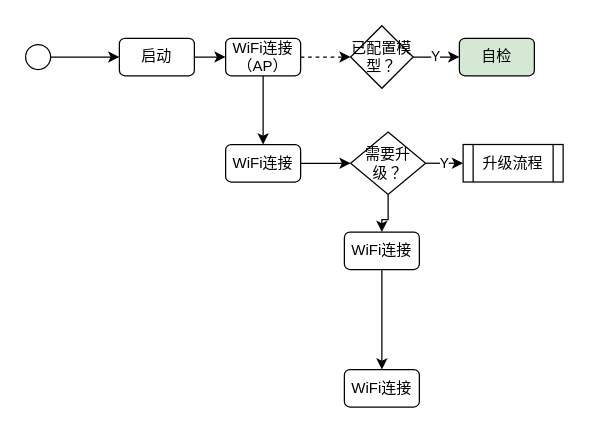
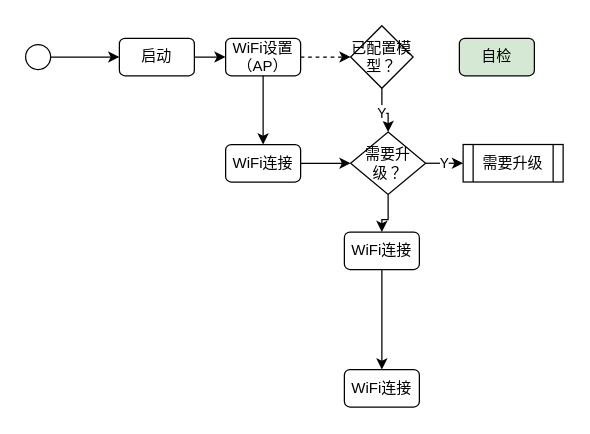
node "WiFi连接 （AP）": label "WiFi连接 （AP）" -> "WiFi设置 （AP）"
edge "已配置模型？" -> "自检": now "已配置模型？" -> "需要升级？"
node "升级流程": label "升级流程" -> "需要升级"
